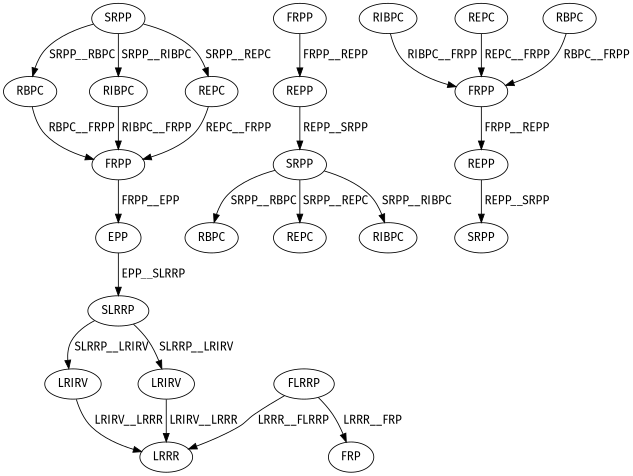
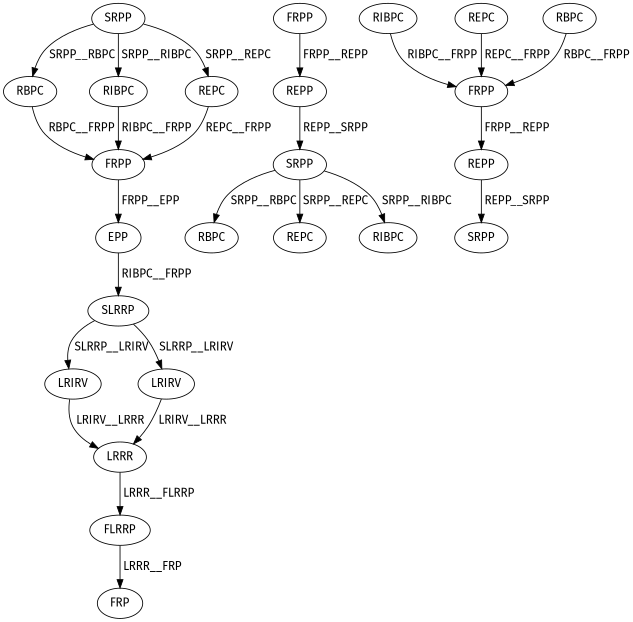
edge "EPP" -> "SLRRP": label " EPP__SLRRP" -> " RIBPC__FRPP"
edge "FLRRP" -> "LRRR": reversed
